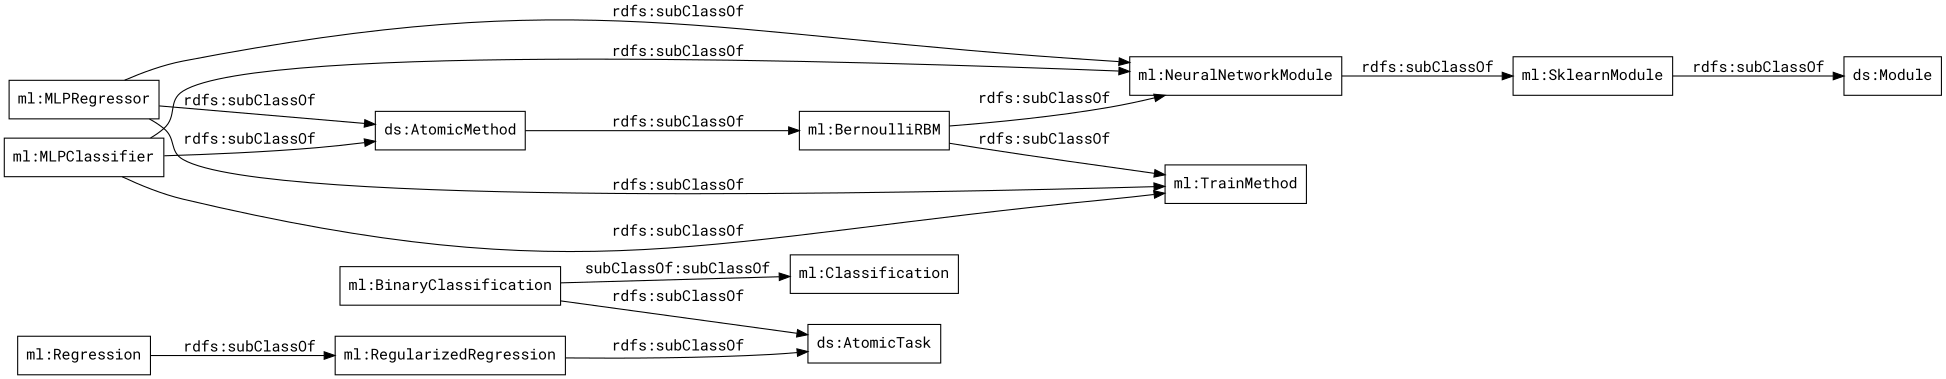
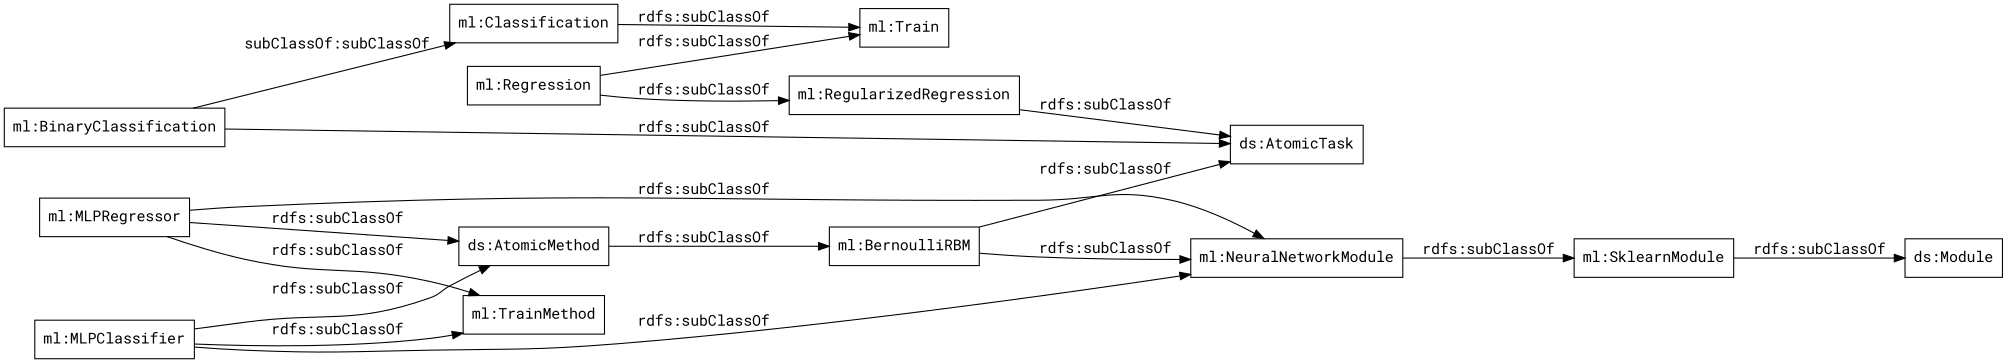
node "ml:Train": added
edge "ml:BernoulliRBM" -> "ml:TrainMethod": now "ml:BernoulliRBM" -> "ds:AtomicTask"
